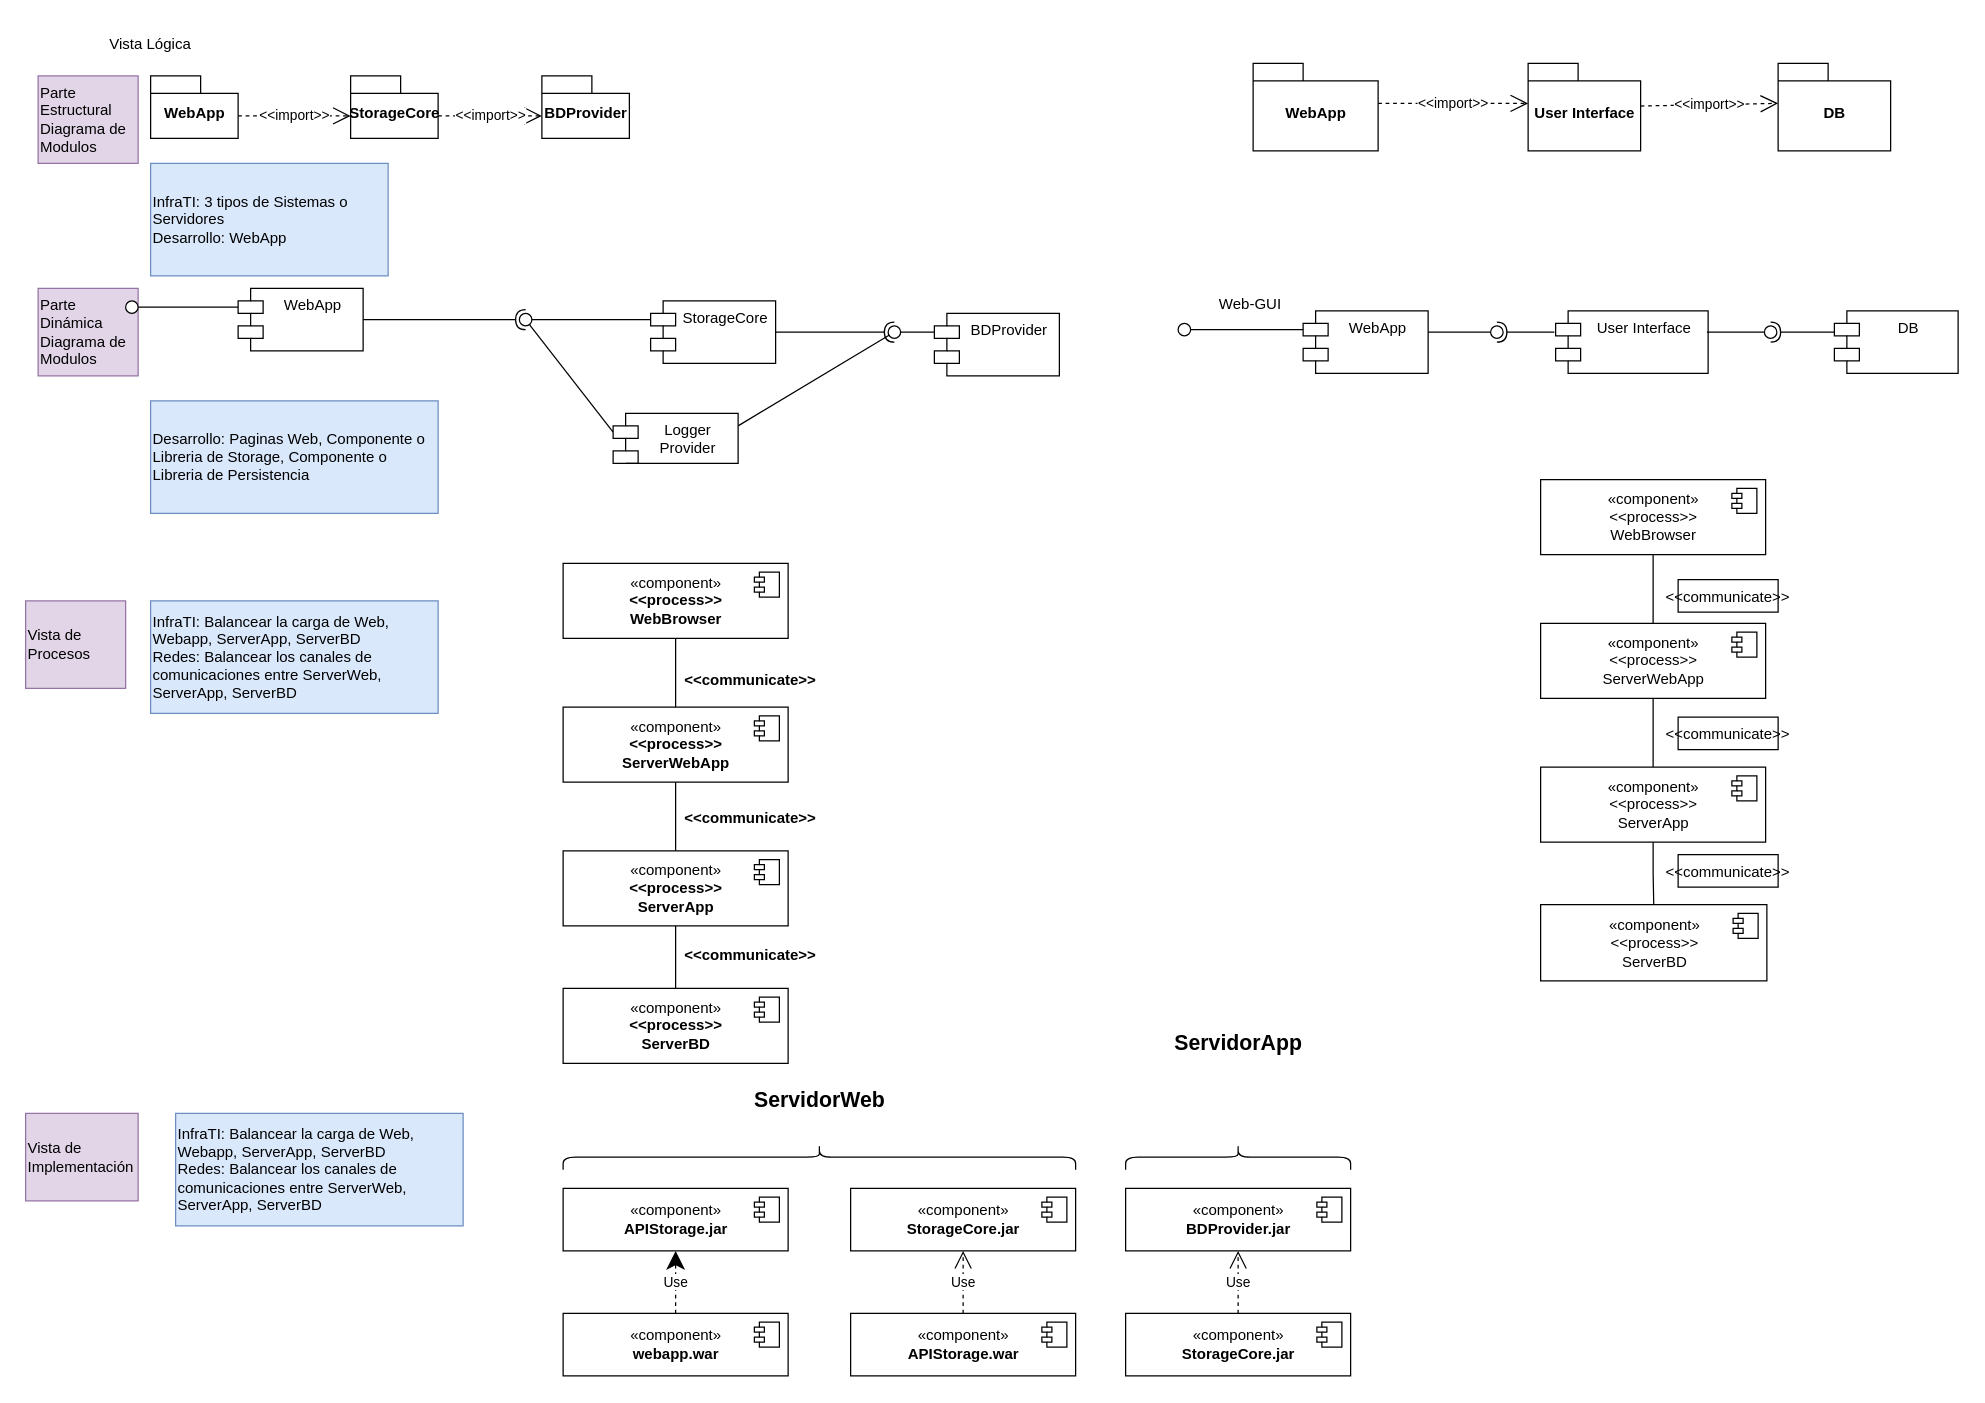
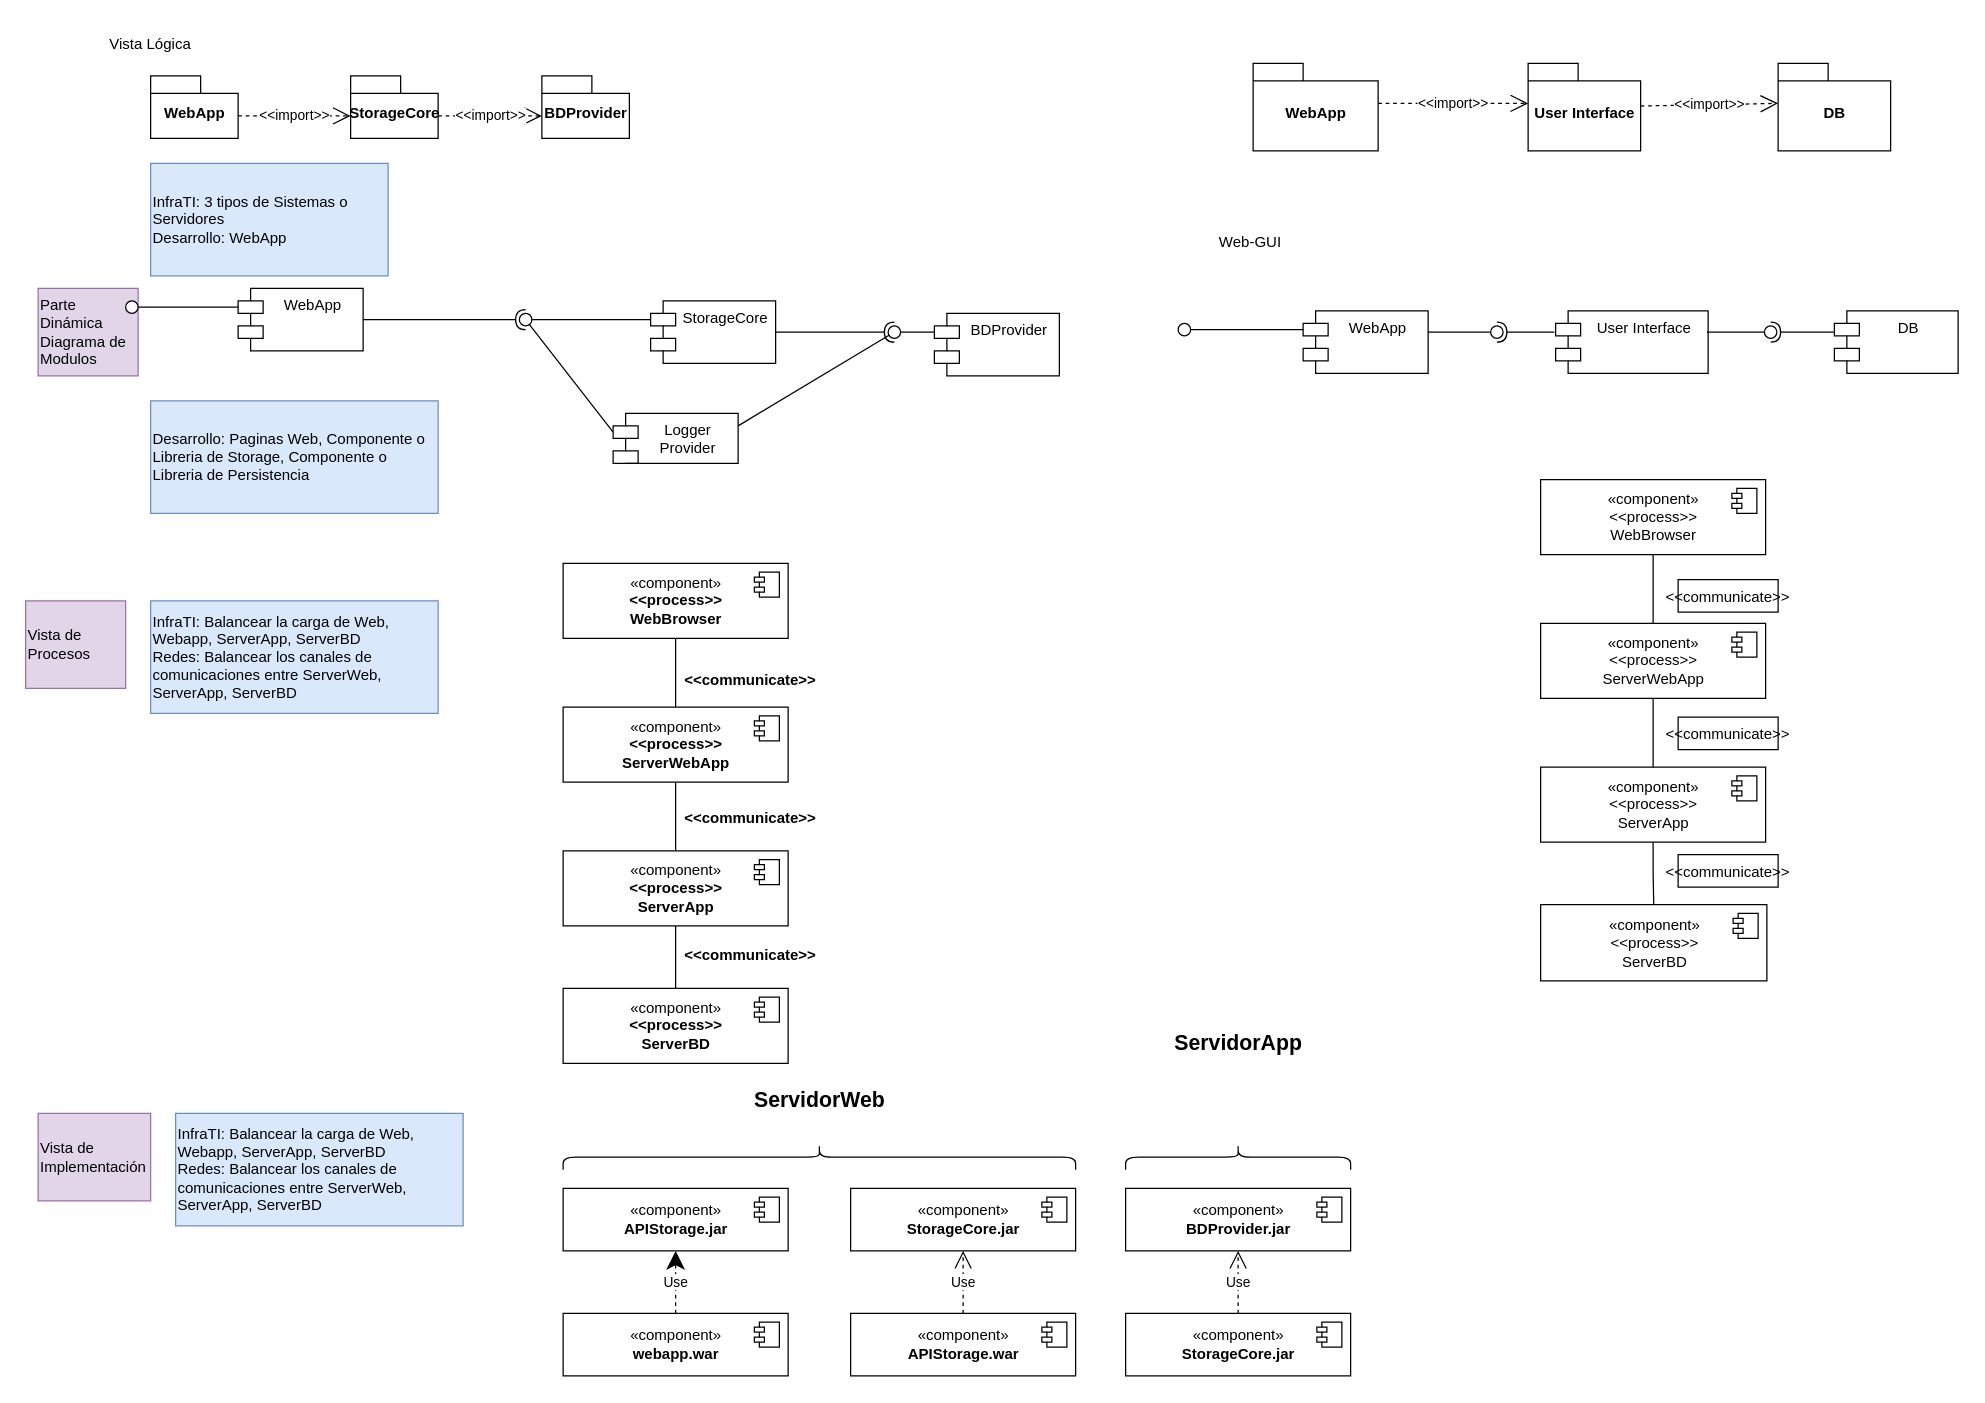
node "Parte Estructural Diagrama de Modulos": removed
node "Web-GUI": moved (1250, 304) -> (1250, 242)
node "Vista de Implementación": moved (82, 1157) -> (94, 1157)
